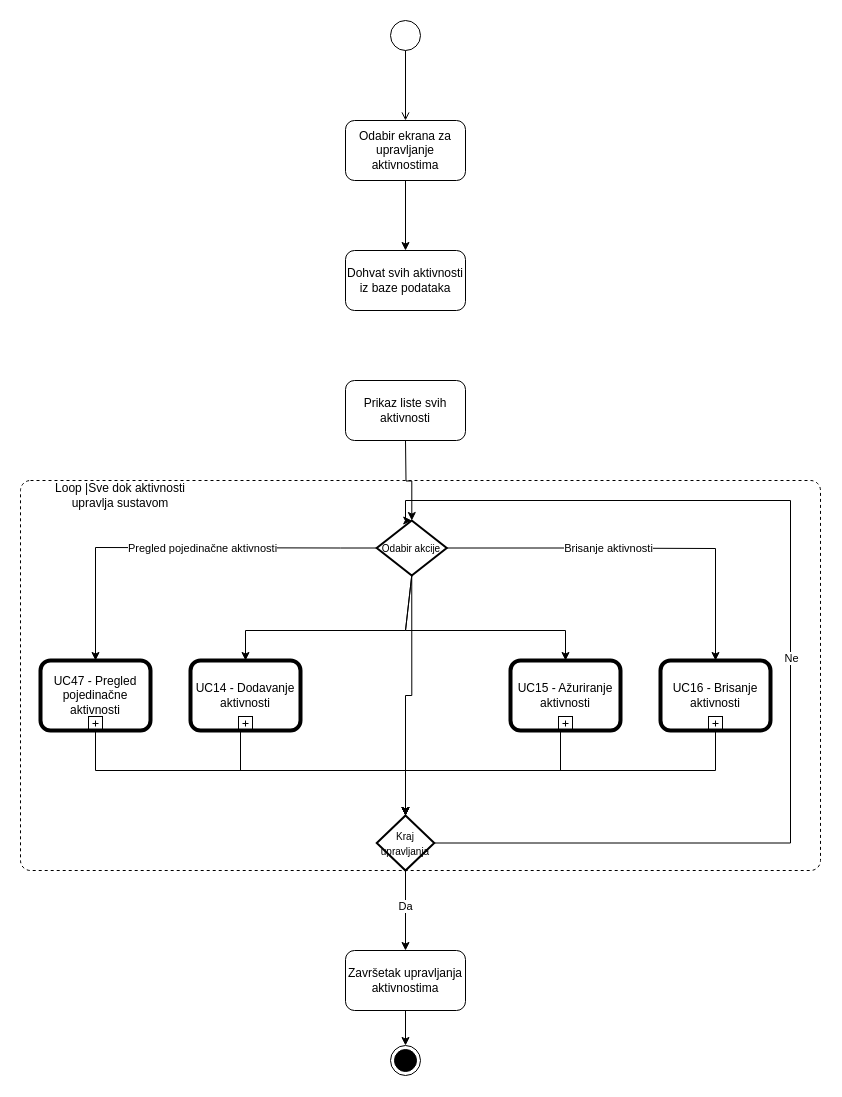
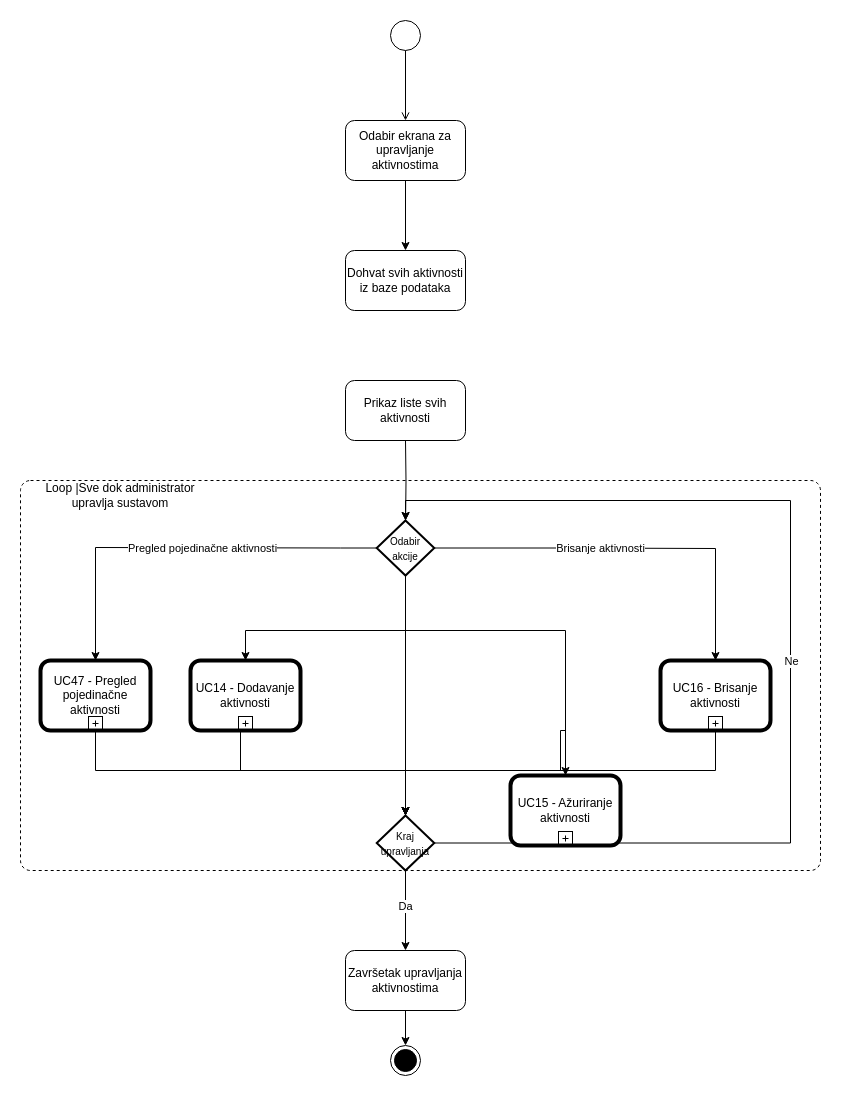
node "Loop |Sve dok aktivnosti upravlja sustavom": label "Loop |Sve dok aktivnosti upravlja sustavom" -> "Loop |Sve dok administrator upravlja sustavom"
node "Odabir akcije": size 70x55 -> 58x55
node "UC15 - Ažuriranje aktivnosti": moved (566, 696) -> (566, 811)
